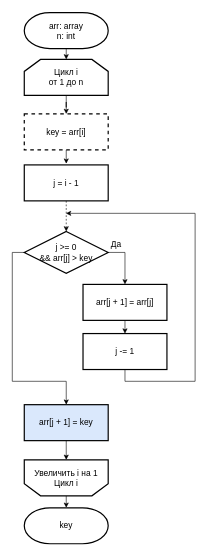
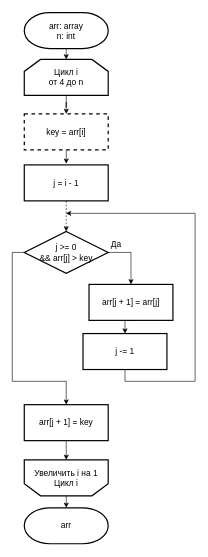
node "Цикл i от 1 до n": label "Цикл i от 1 до n" -> "Цикл i от 4 до n"
node "arr[j + 1] = arr[j]": moved (125, 302) -> (131, 302)
node "arr[j + 1] = key": fillcolor #dae8fc -> #ffffff
node "key": label "key" -> "arr"
